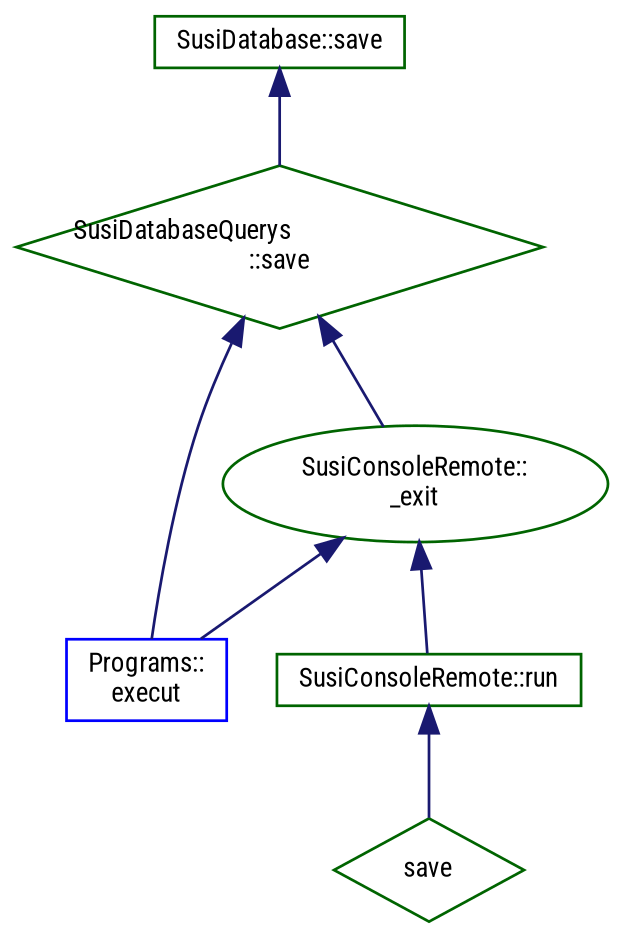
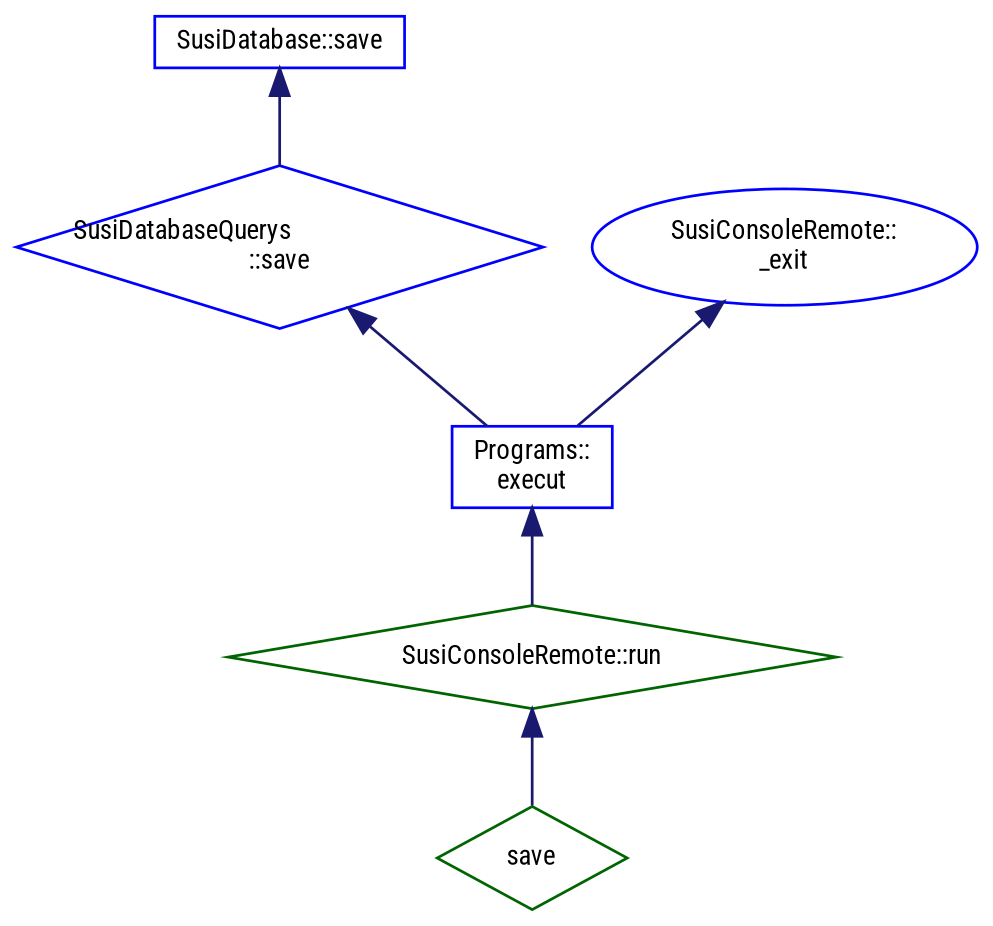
node "SusiDatabase::save": color darkgreen -> blue
node "SusiDatabaseQuerys ::save": color darkgreen -> blue
edge "SusiConsoleRemote:: _exit" -> "SusiDatabaseQuerys ::save": removed
node "SusiConsoleRemote:: _exit": color darkgreen -> blue
edge "SusiConsoleRemote::run" -> "SusiConsoleRemote:: _exit": now "SusiConsoleRemote::run" -> "Programs:: execut"
node "SusiConsoleRemote::run": shape box -> diamond
